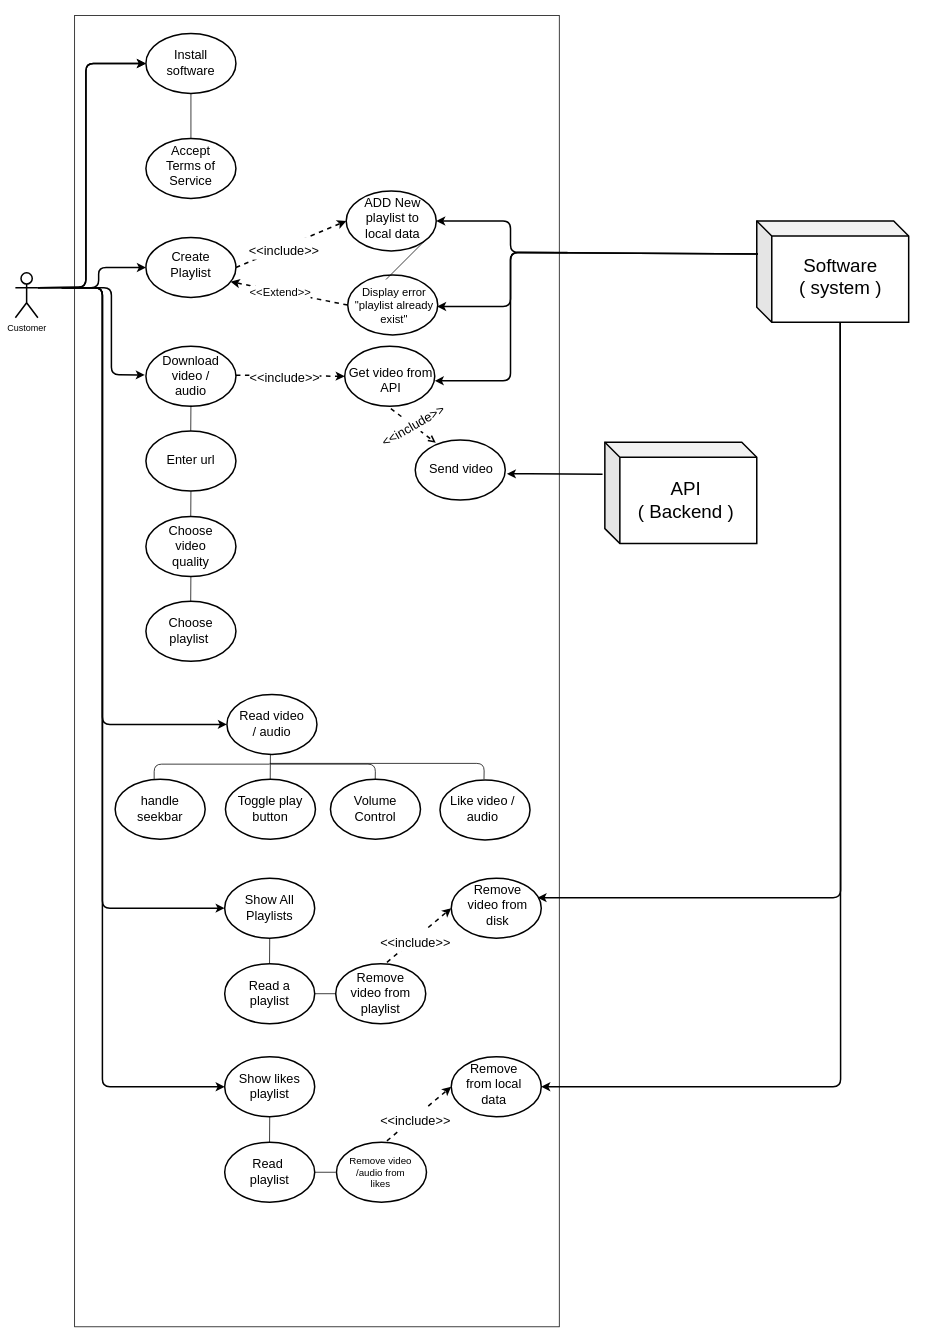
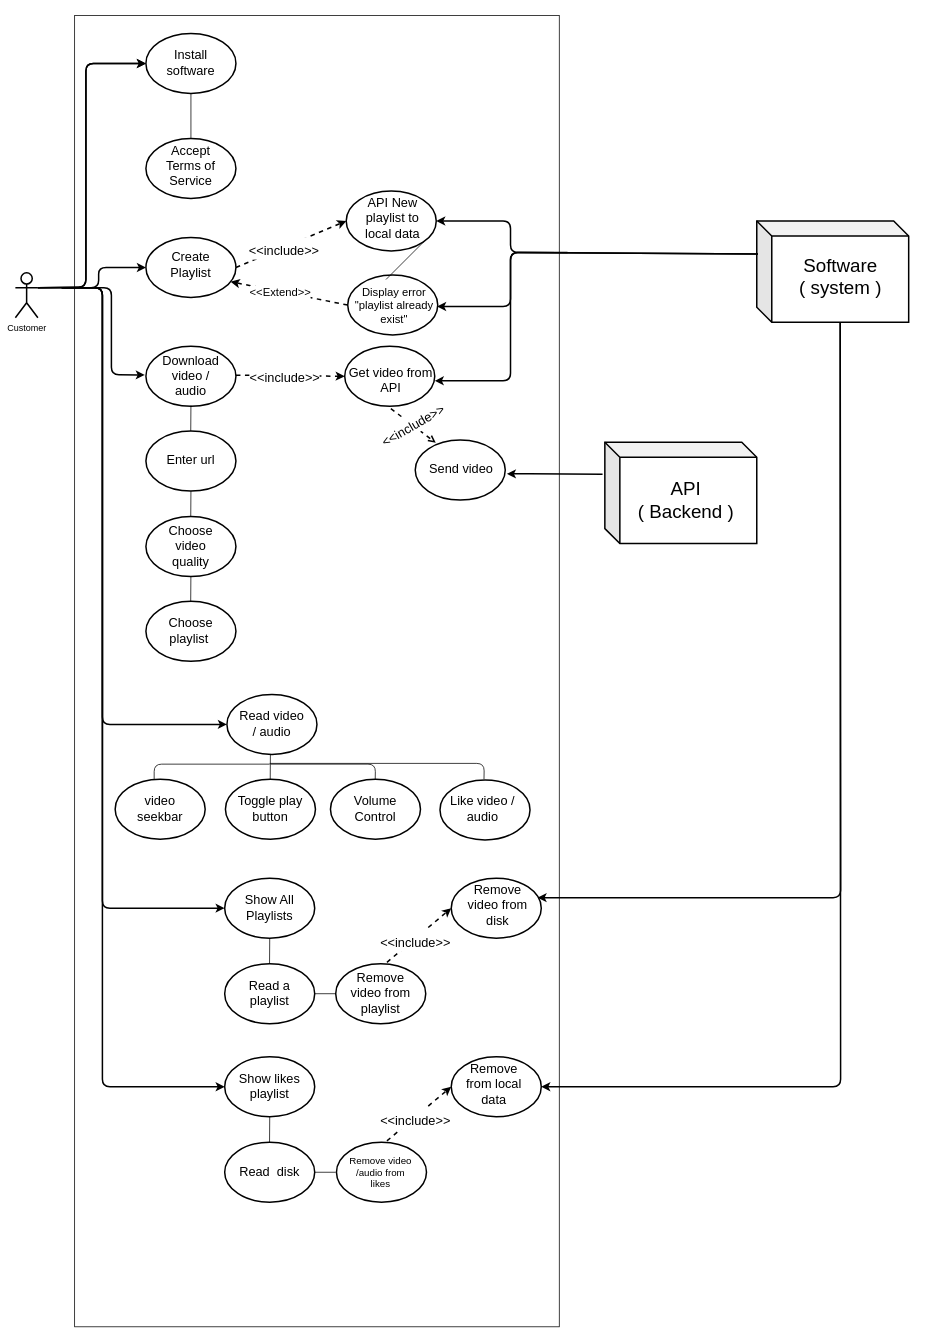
node "ADD New playlist to local data": label "ADD New playlist to local data" -> "API New playlist to local data"
node "handle seekbar": label "handle seekbar" -> "video seekbar"
node "Read playlist": label "Read playlist" -> "Read disk"
